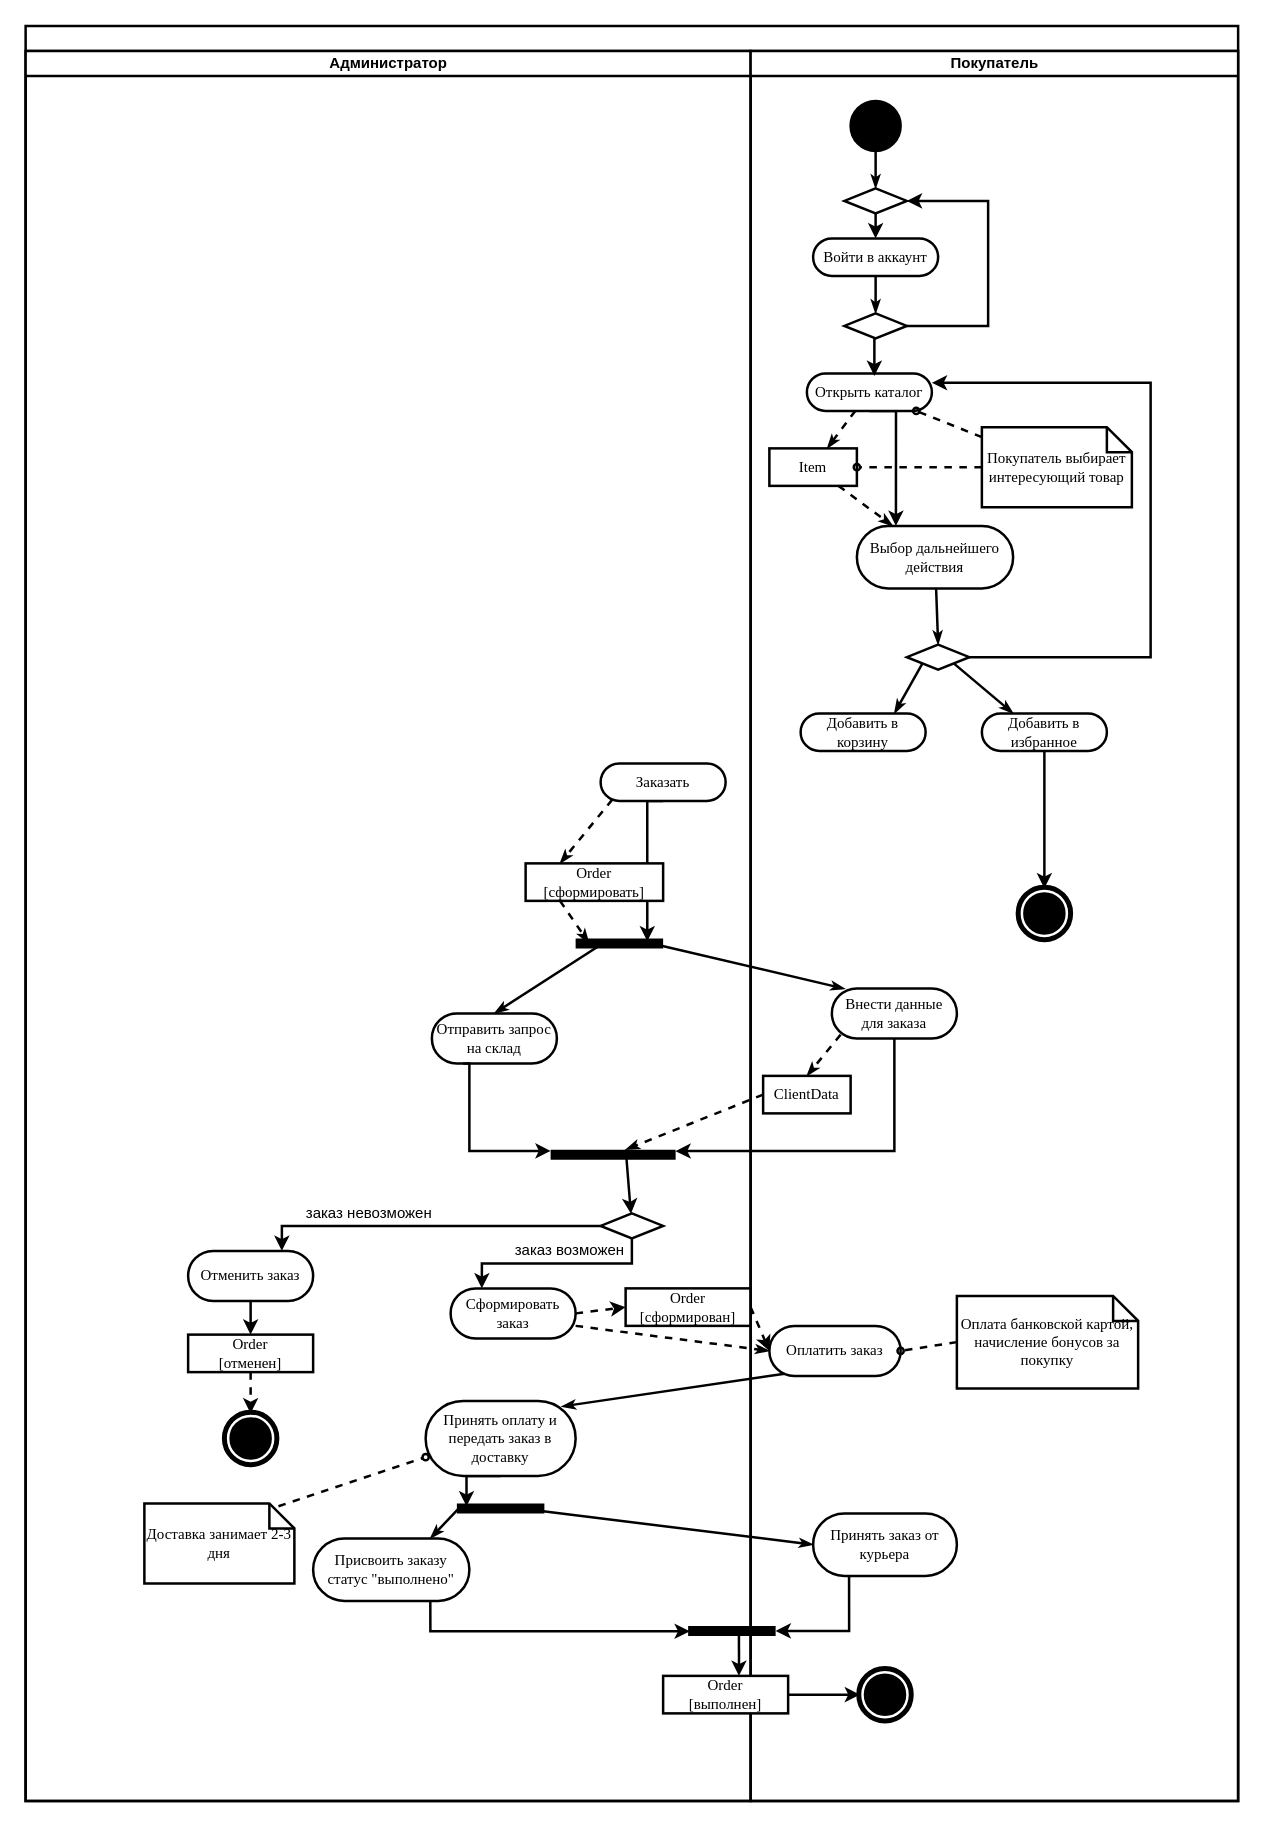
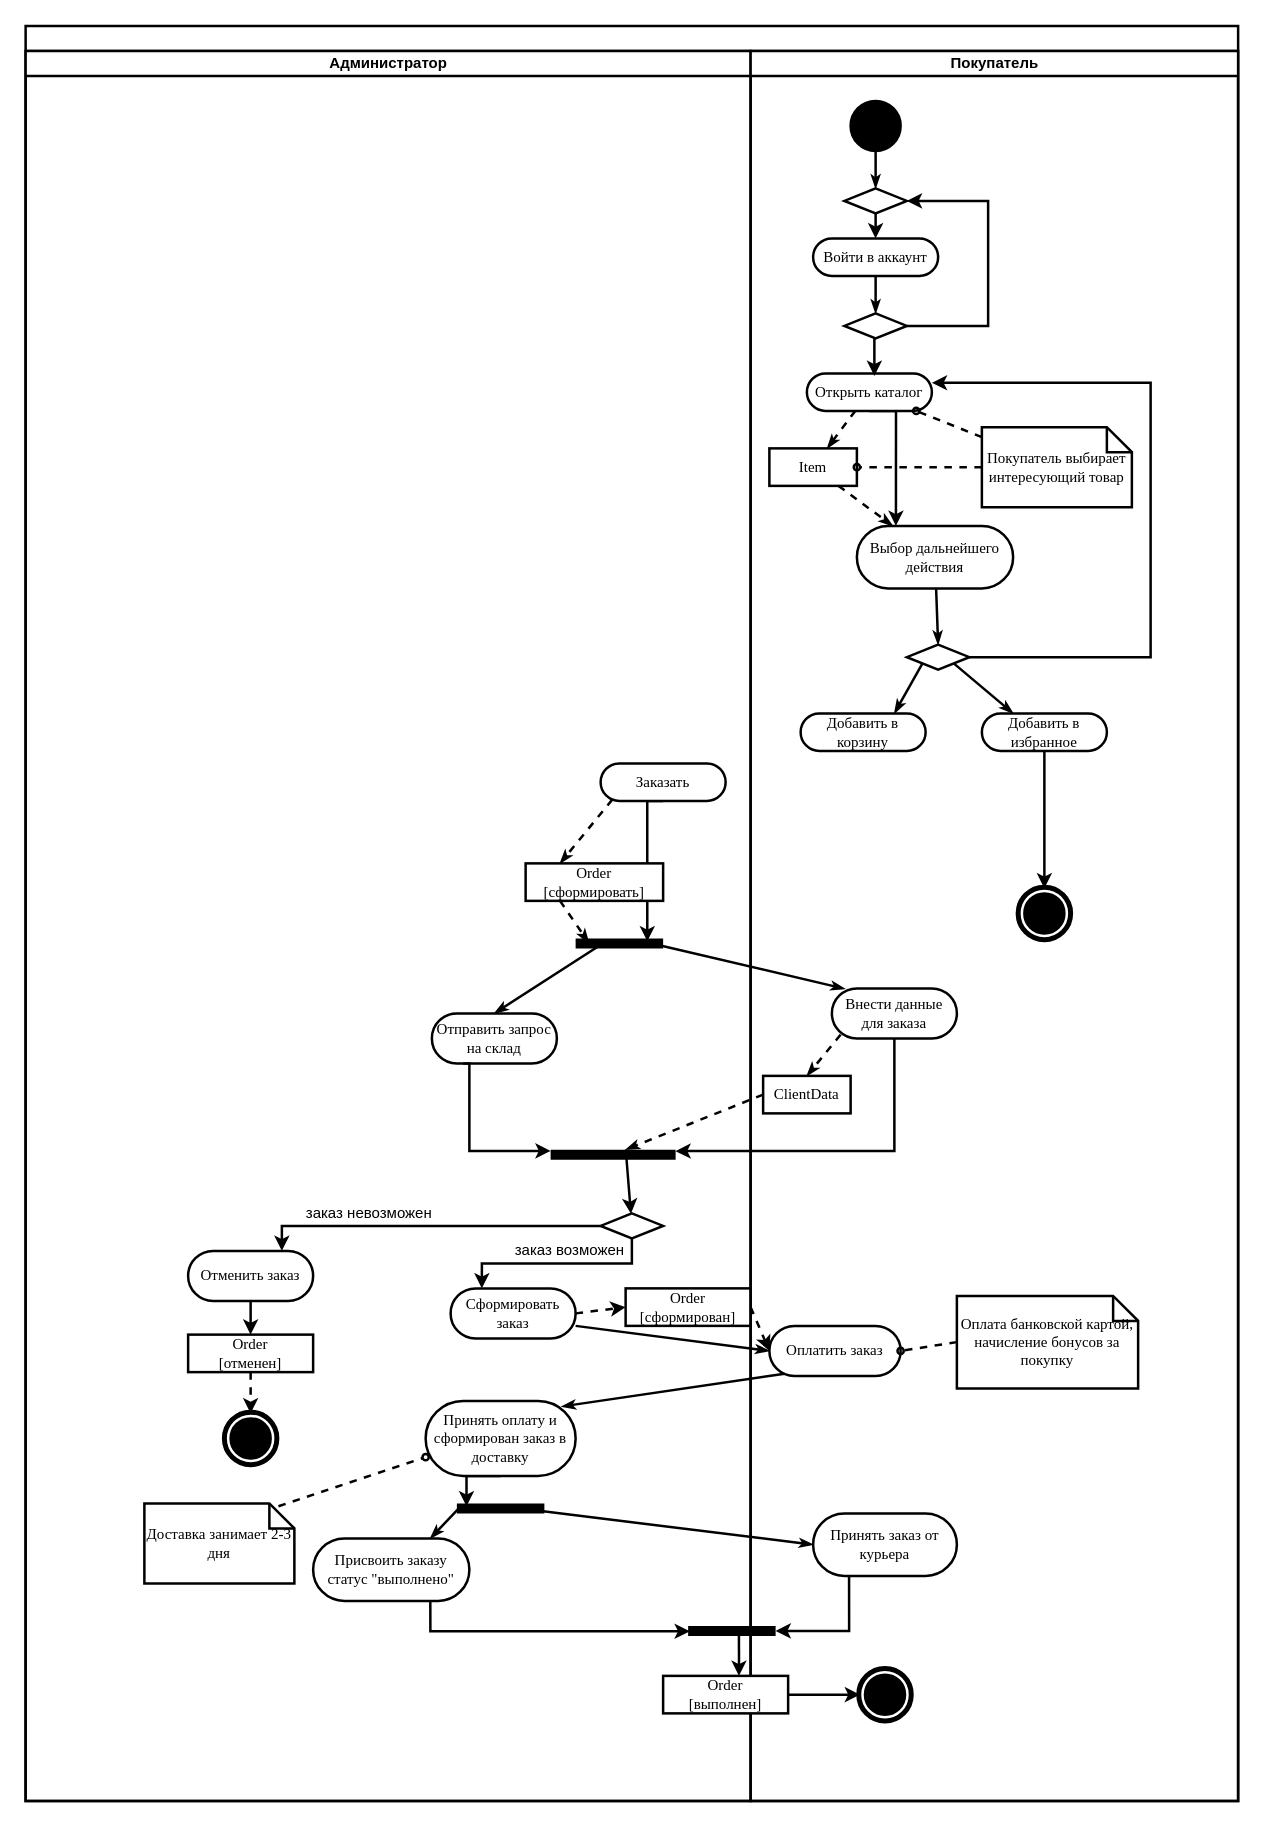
edge "Сформировать заказ" -> "Оплатить заказ": style dashed -> solid
node "Принять оплату и передать заказ в доставку": label "Принять оплату и передать заказ в доставку" -> "Принять оплату и сформирован заказ в доставку"
